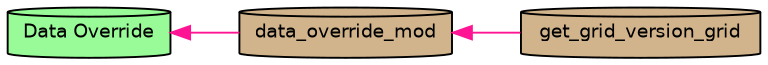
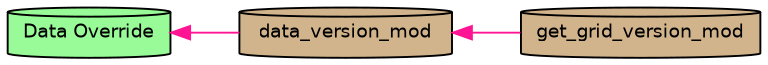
node "data_override_mod": label "data_override_mod" -> "data_version_mod"
node "get_grid_version_grid": label "get_grid_version_grid" -> "get_grid_version_mod"
